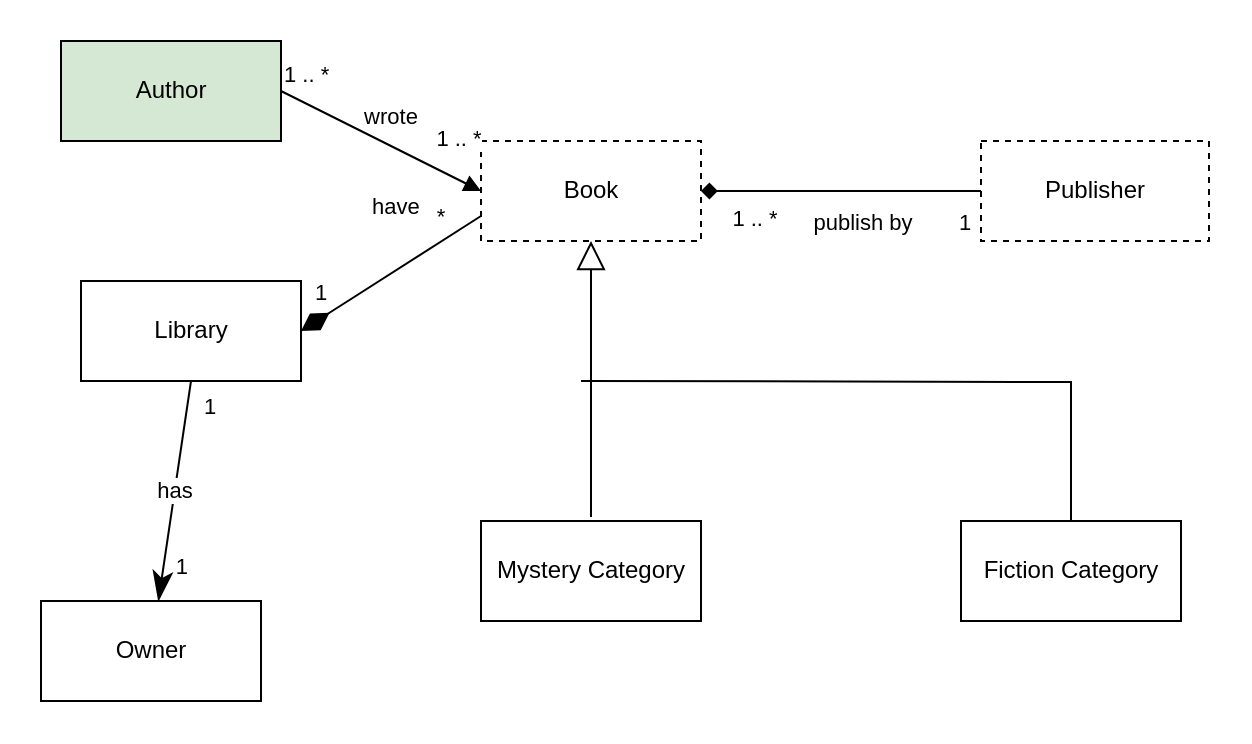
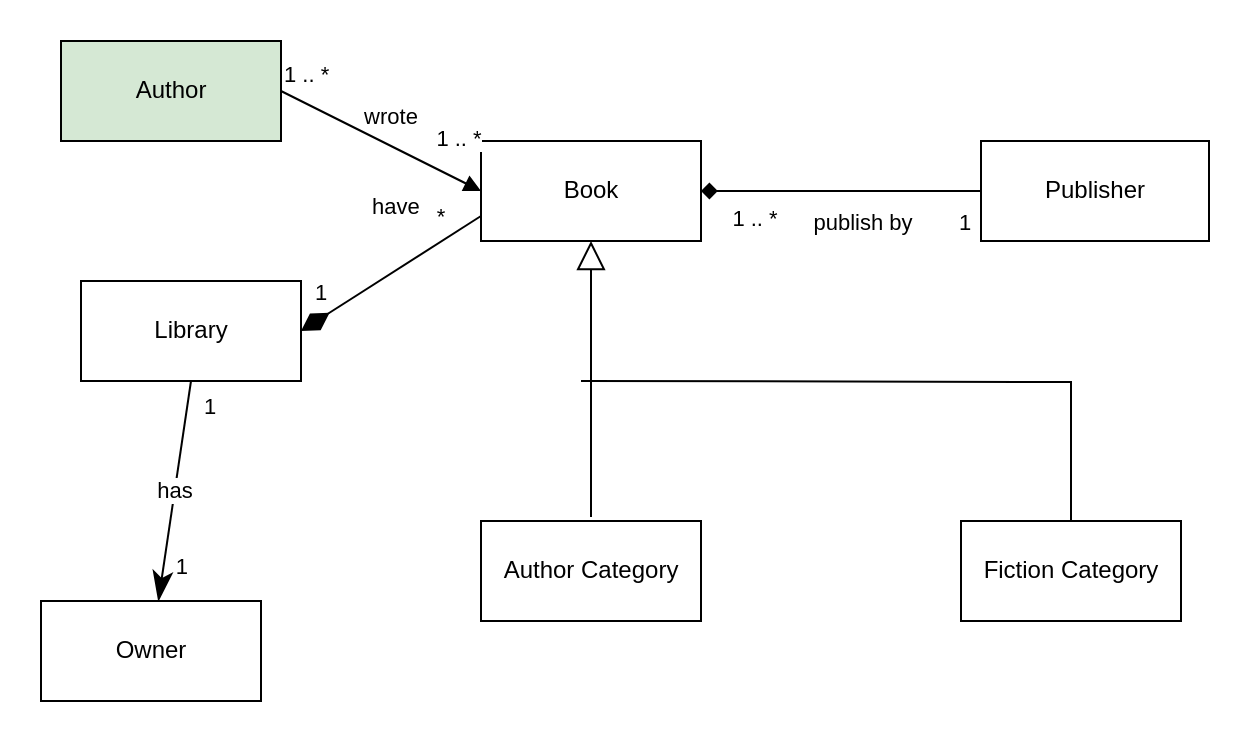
node "Book": style dashed -> solid
node "Publisher": style dashed -> solid
node "Mystery Category": label "Mystery Category" -> "Author Category"
